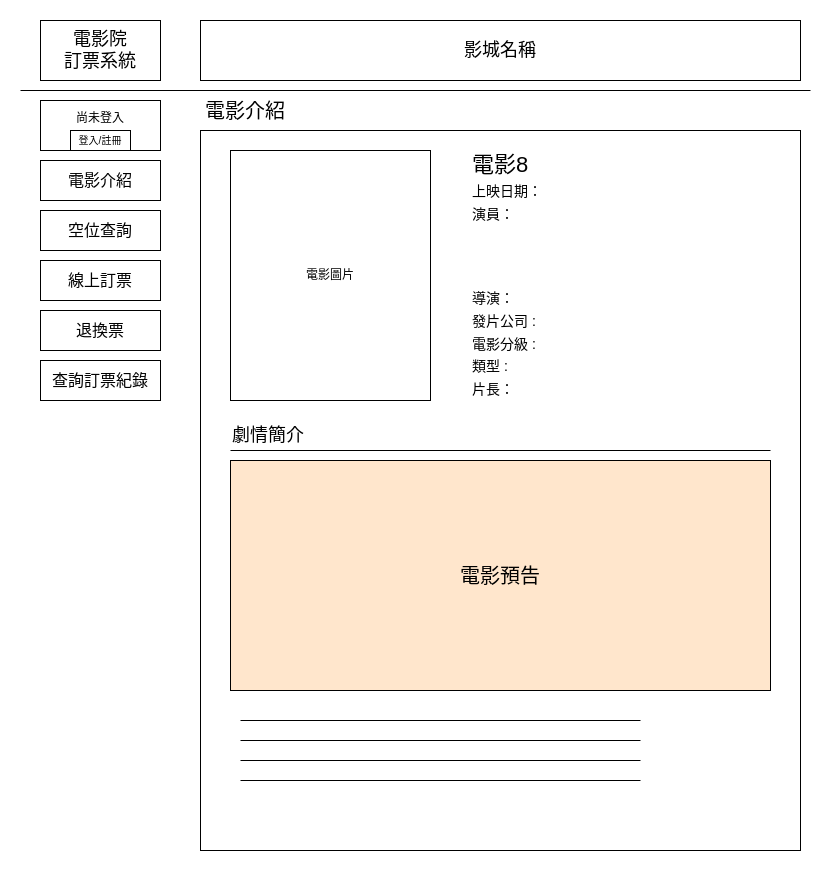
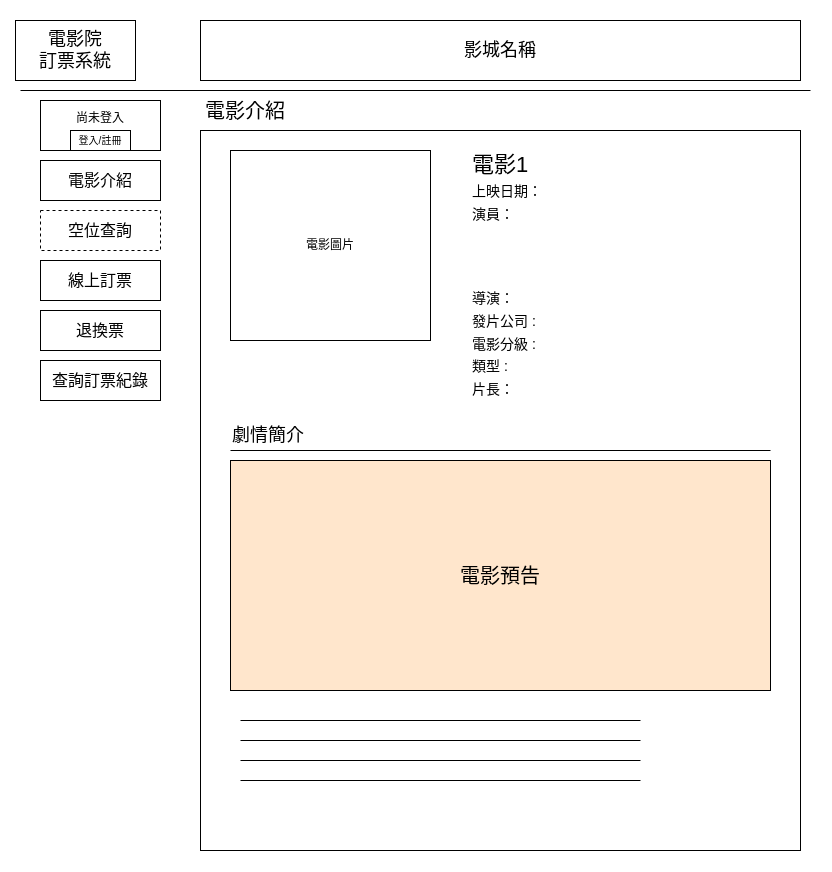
node "電影院 訂票系統": moved (101, 51) -> (76, 51)
node "電影8": label "電影8" -> "電影1"
node "空位查詢": style solid -> dashed
node "電影圖片": size 200x250 -> 200x190
